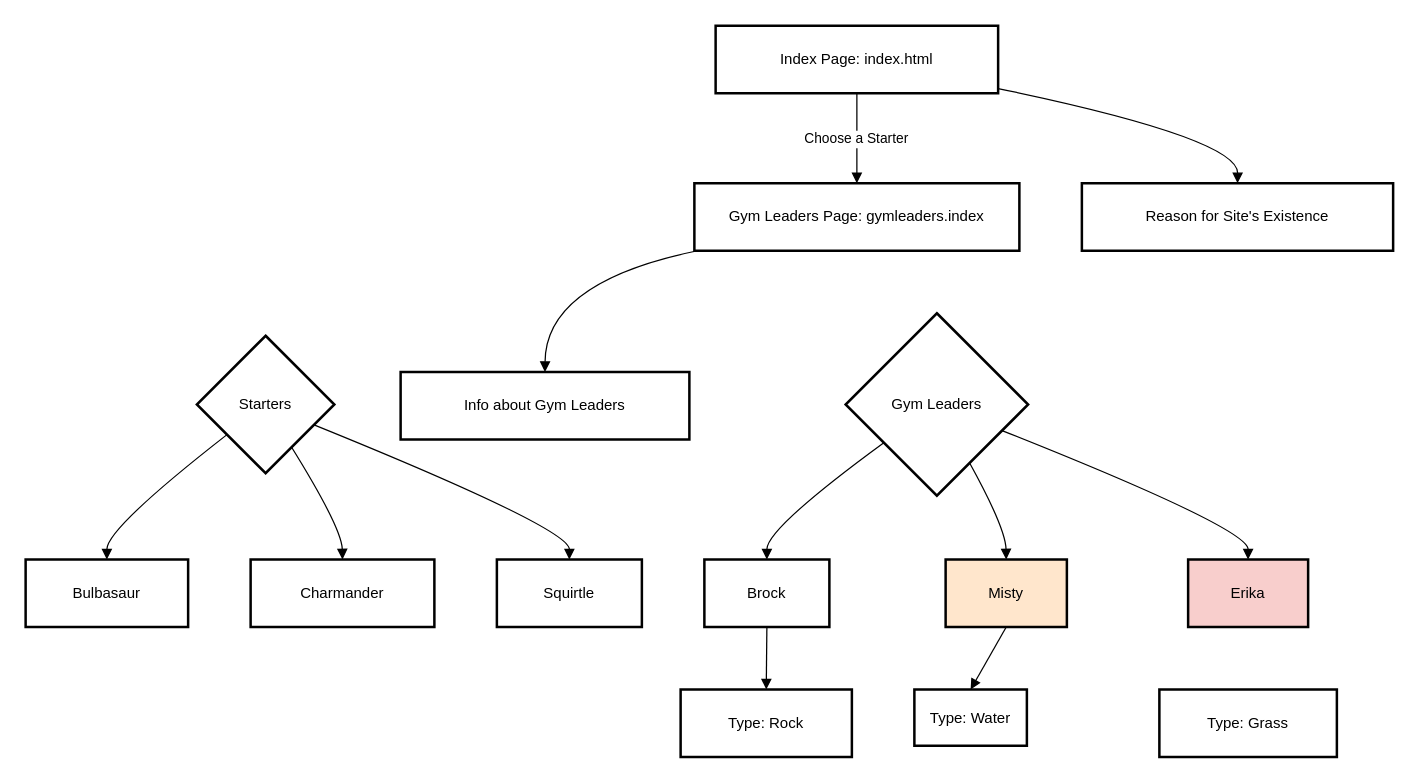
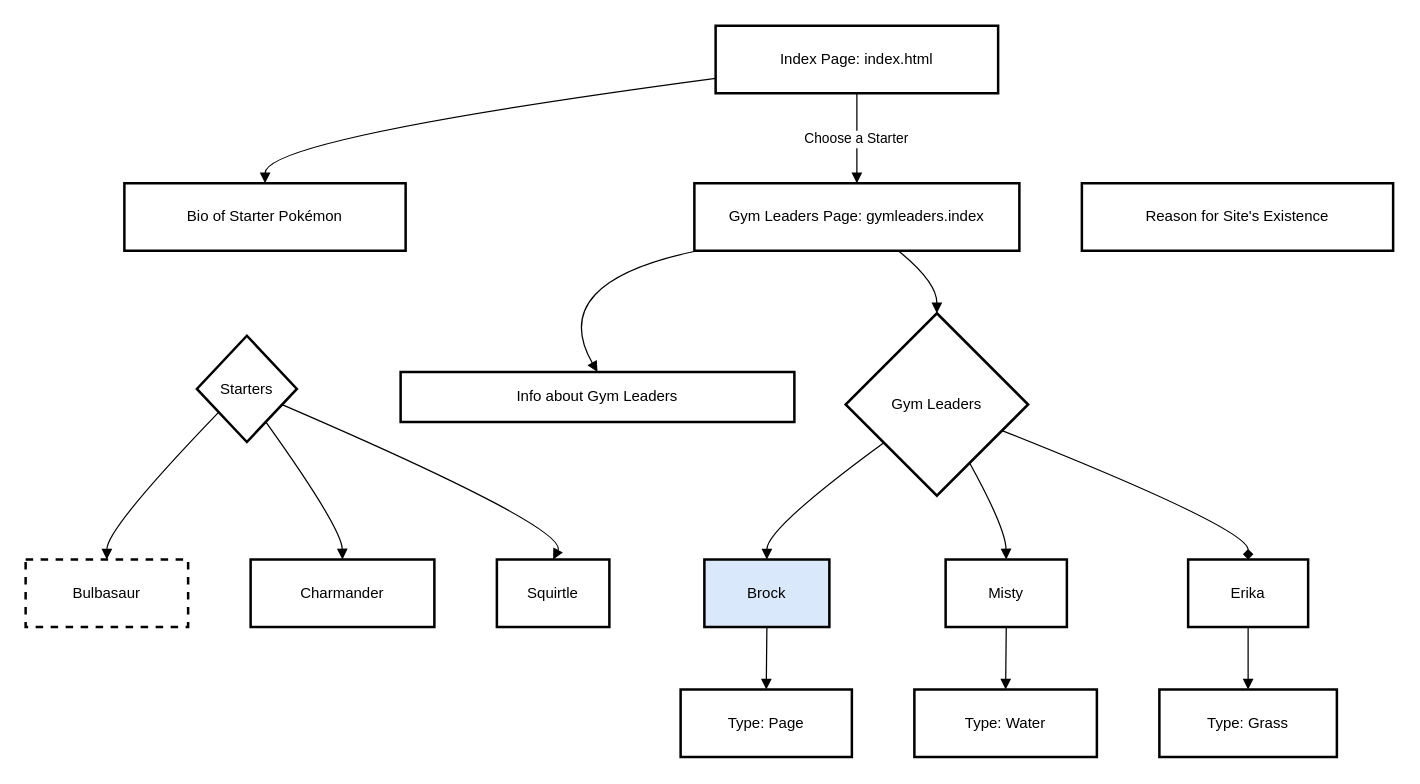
edge "Index Page: index.html" -> "Bio of Starter Pokémon": added
edge "Index Page: index.html" -> "Reason for Site's Existence": removed
node "Bio of Starter Pokémon": added
edge "Gym Leaders Page: gymleaders.index" -> "Gym Leaders": added
node "Starters": size 138x138 -> 100x106
node "Info about Gym Leaders": size 289x68 -> 394x50
edge "Gym Leaders" -> "Erika": arrowhead block -> diamond
node "Bulbasaur": style solid -> dashed
node "Squirtle": size 145x68 -> 113x68
node "Brock": fillcolor #ffffff -> #dae8fc
node "Misty": fillcolor #ffe6cc -> #ffffff
node "Erika": fillcolor #f8cecc -> #ffffff
edge "Erika" -> "Type: Grass": added
node "Type: Water": size 113x56 -> 183x68
node "Type: Rock": label "Type: Rock" -> "Type: Page"
